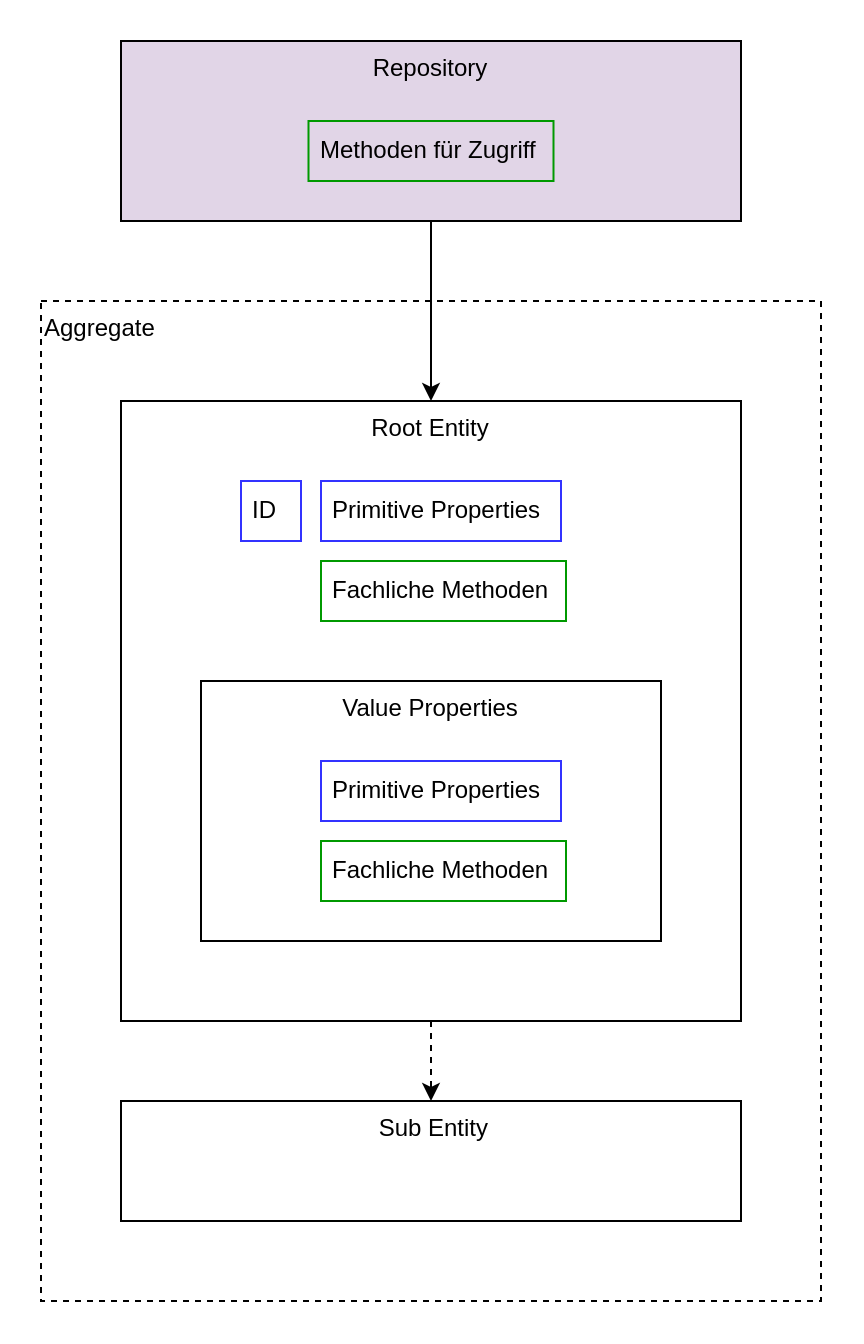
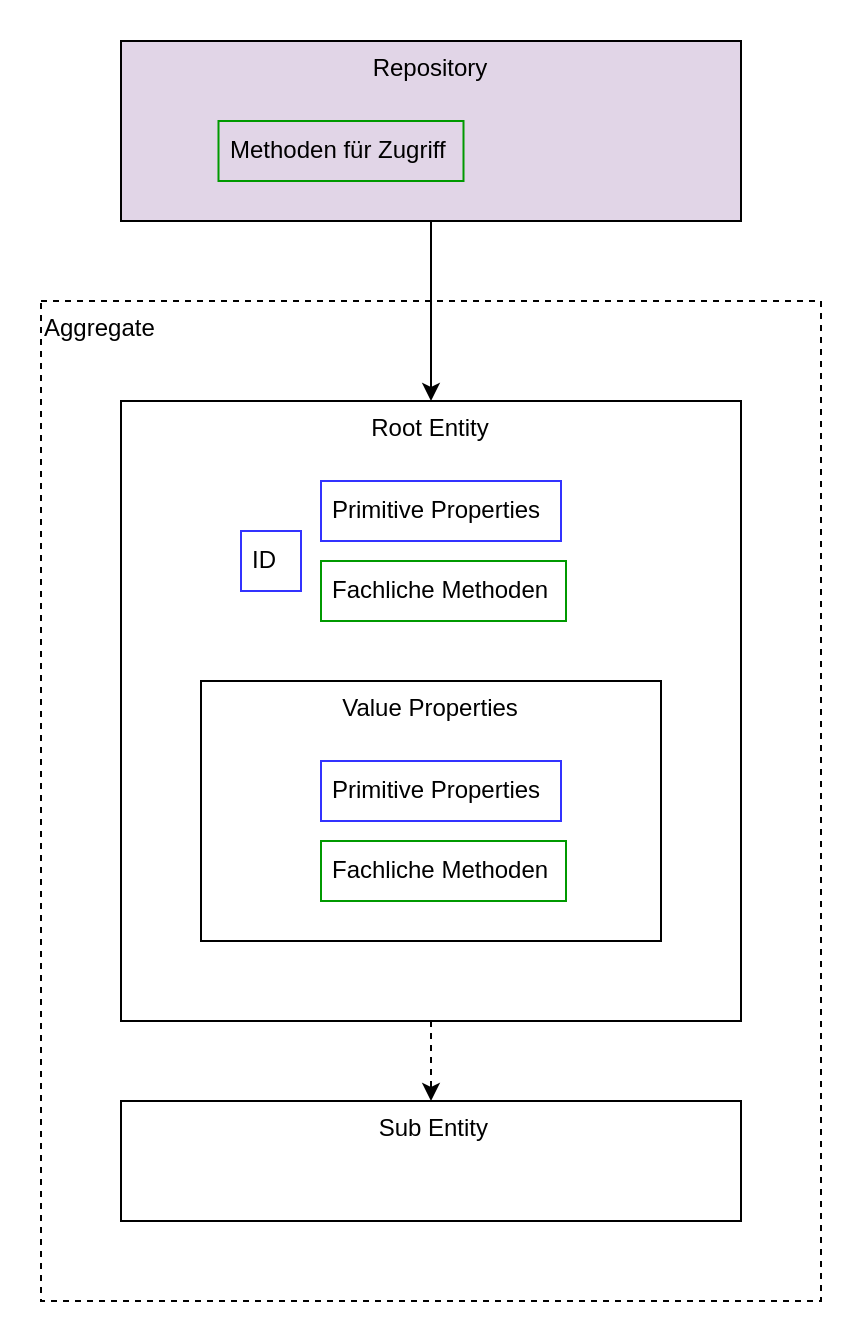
node "Methoden für Zugriff": moved (431, 151) -> (341, 151)
node "ID": moved (271, 511) -> (271, 561)
